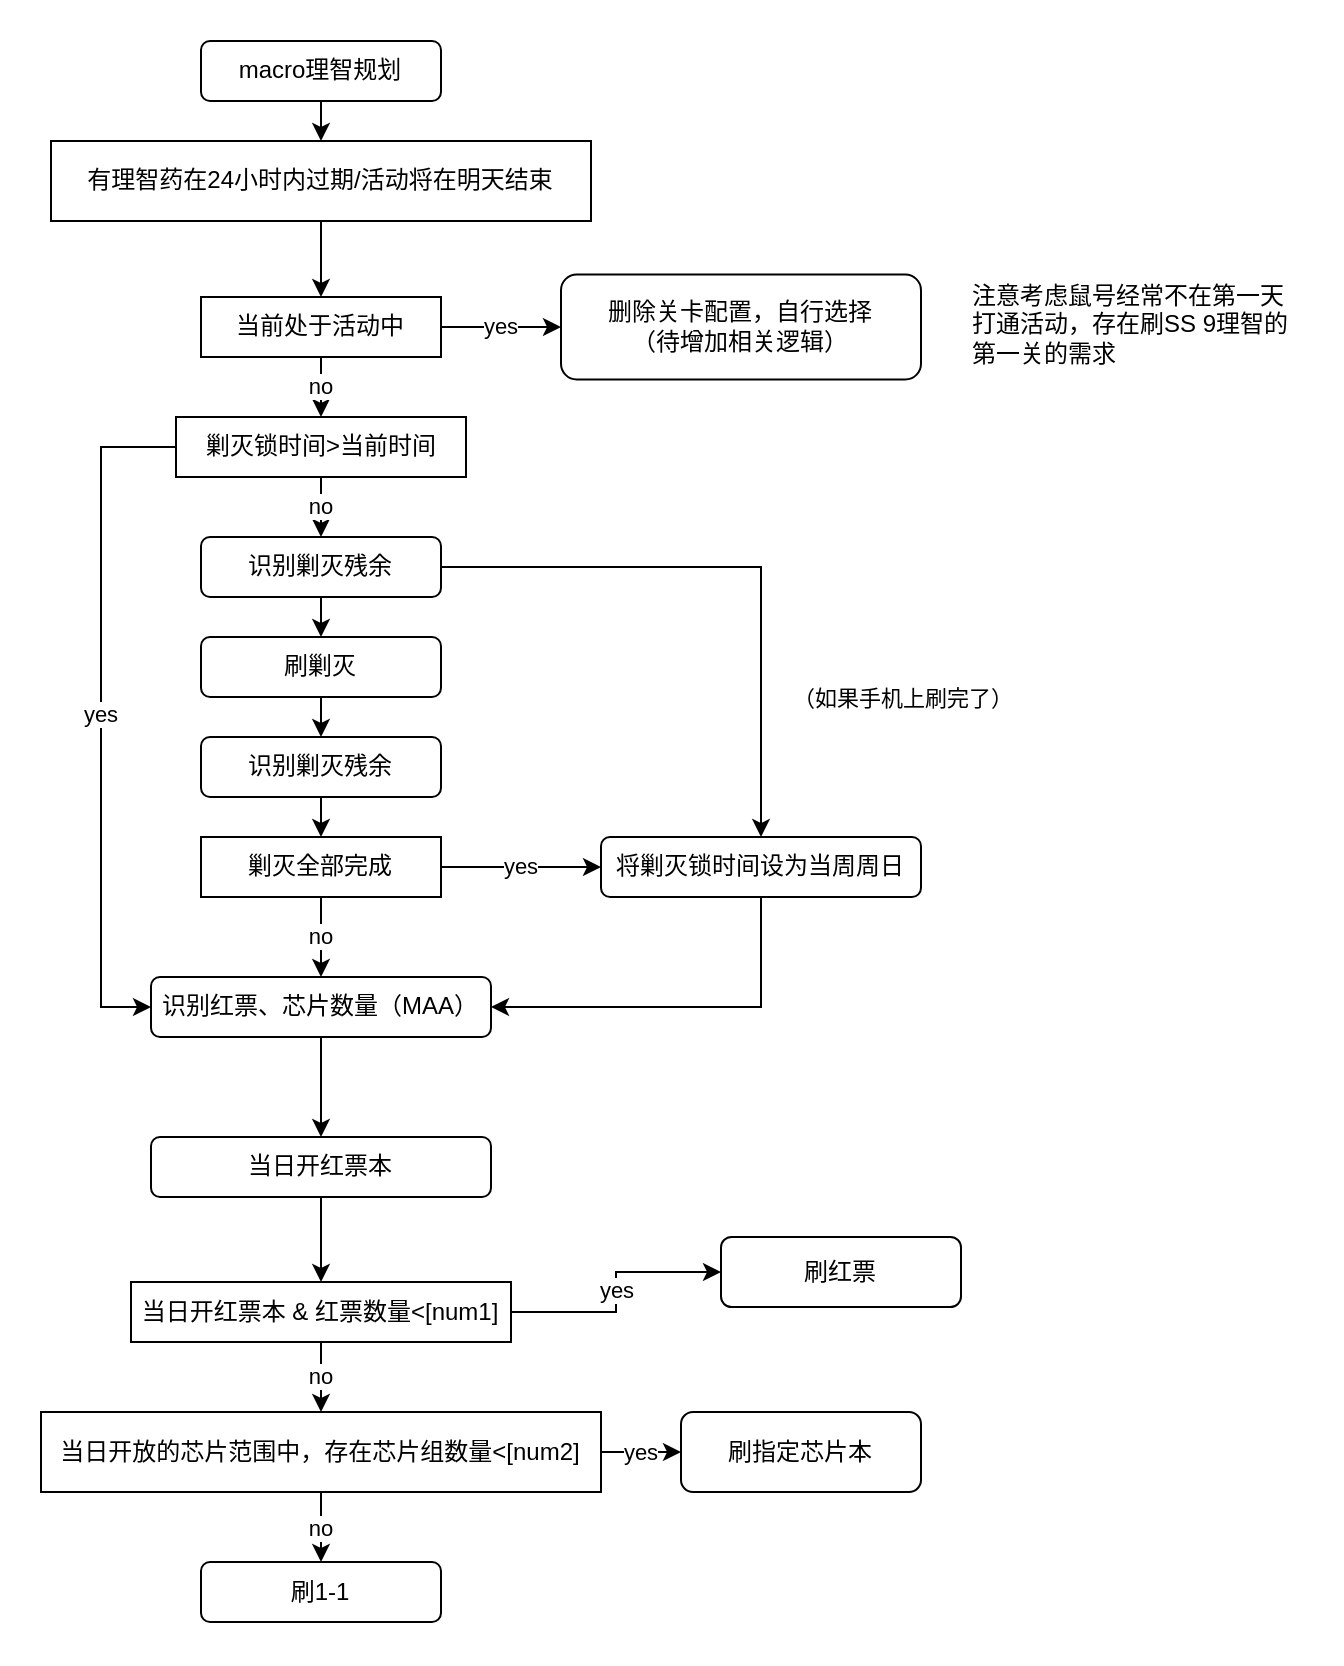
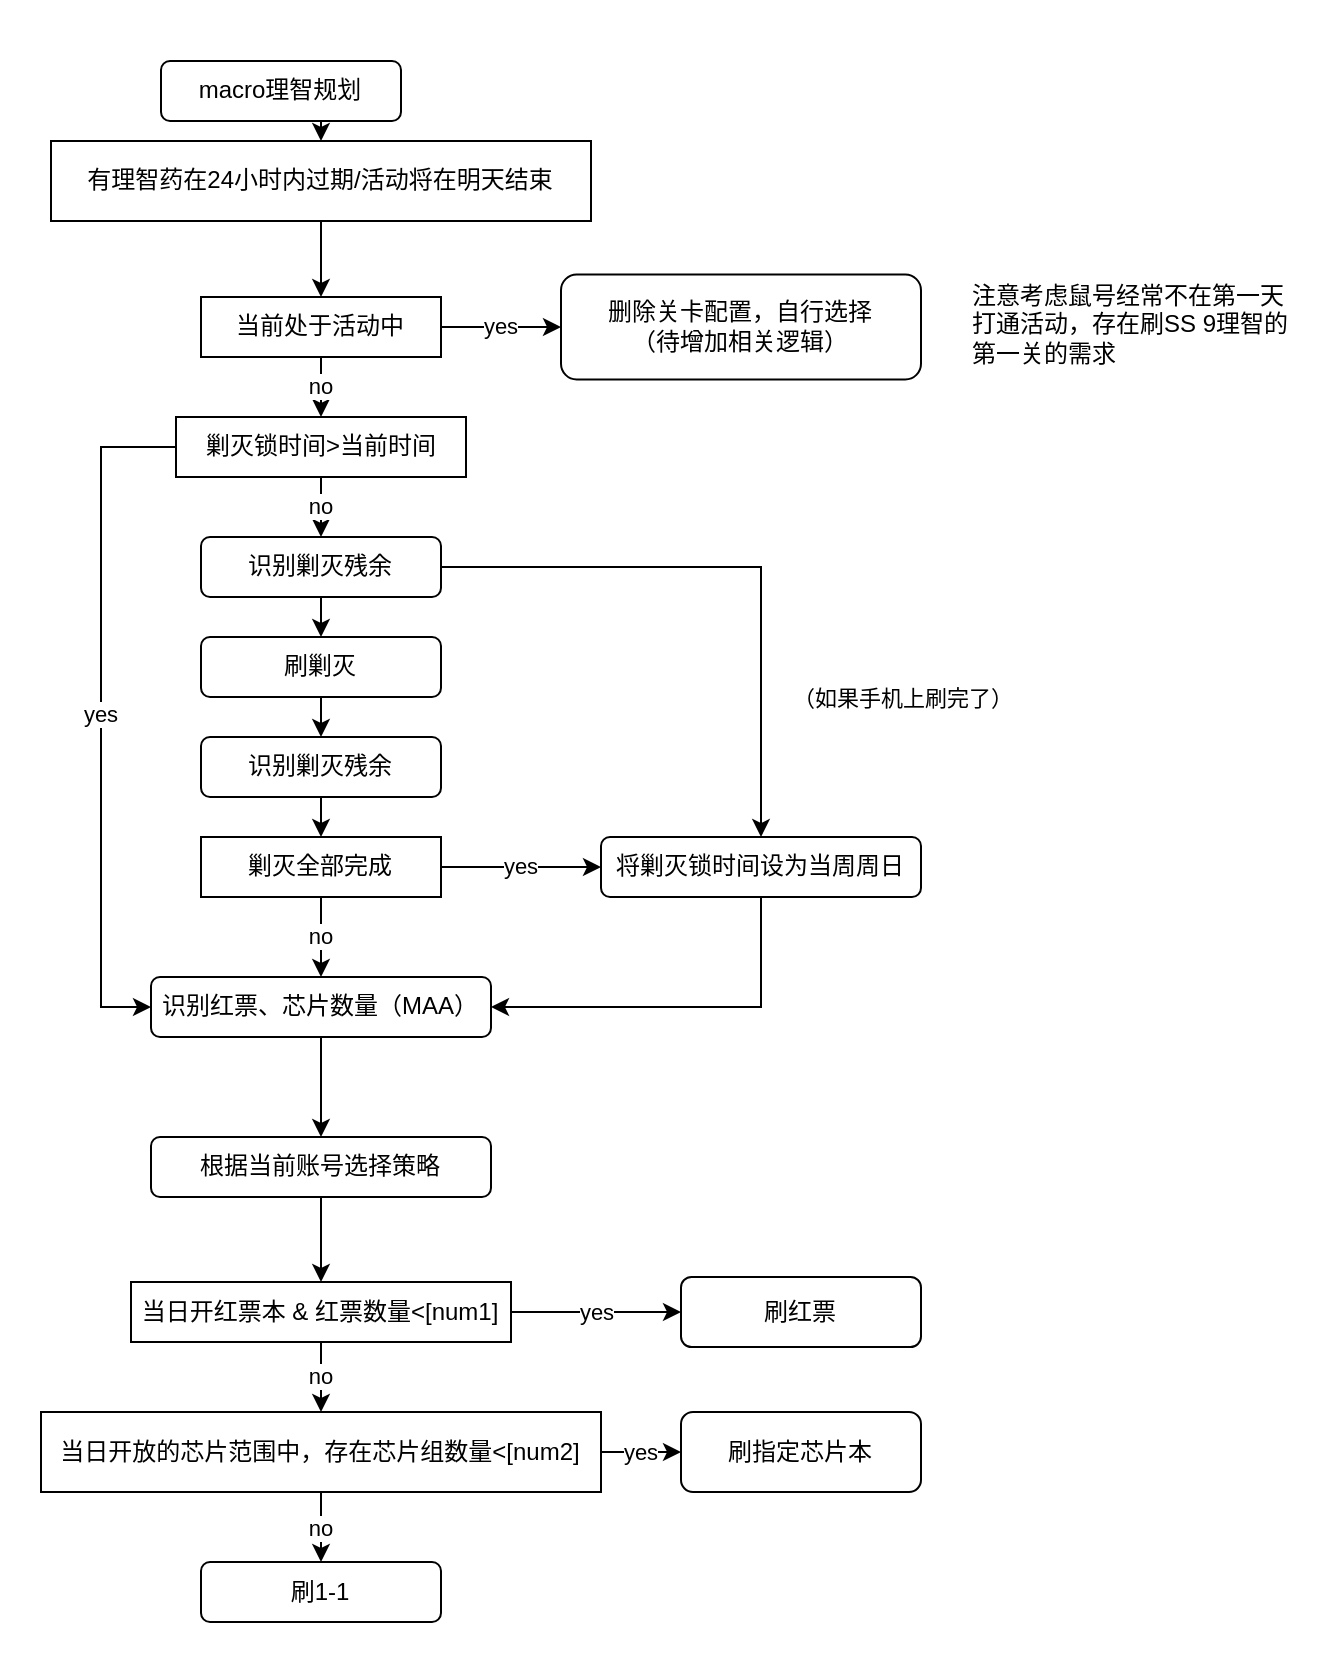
node "macro理智规划": moved (321, 71) -> (281, 91)
node "当日开红票本": label "当日开红票本" -> "根据当前账号选择策略"
node "刷红票": moved (841, 1272) -> (801, 1312)
